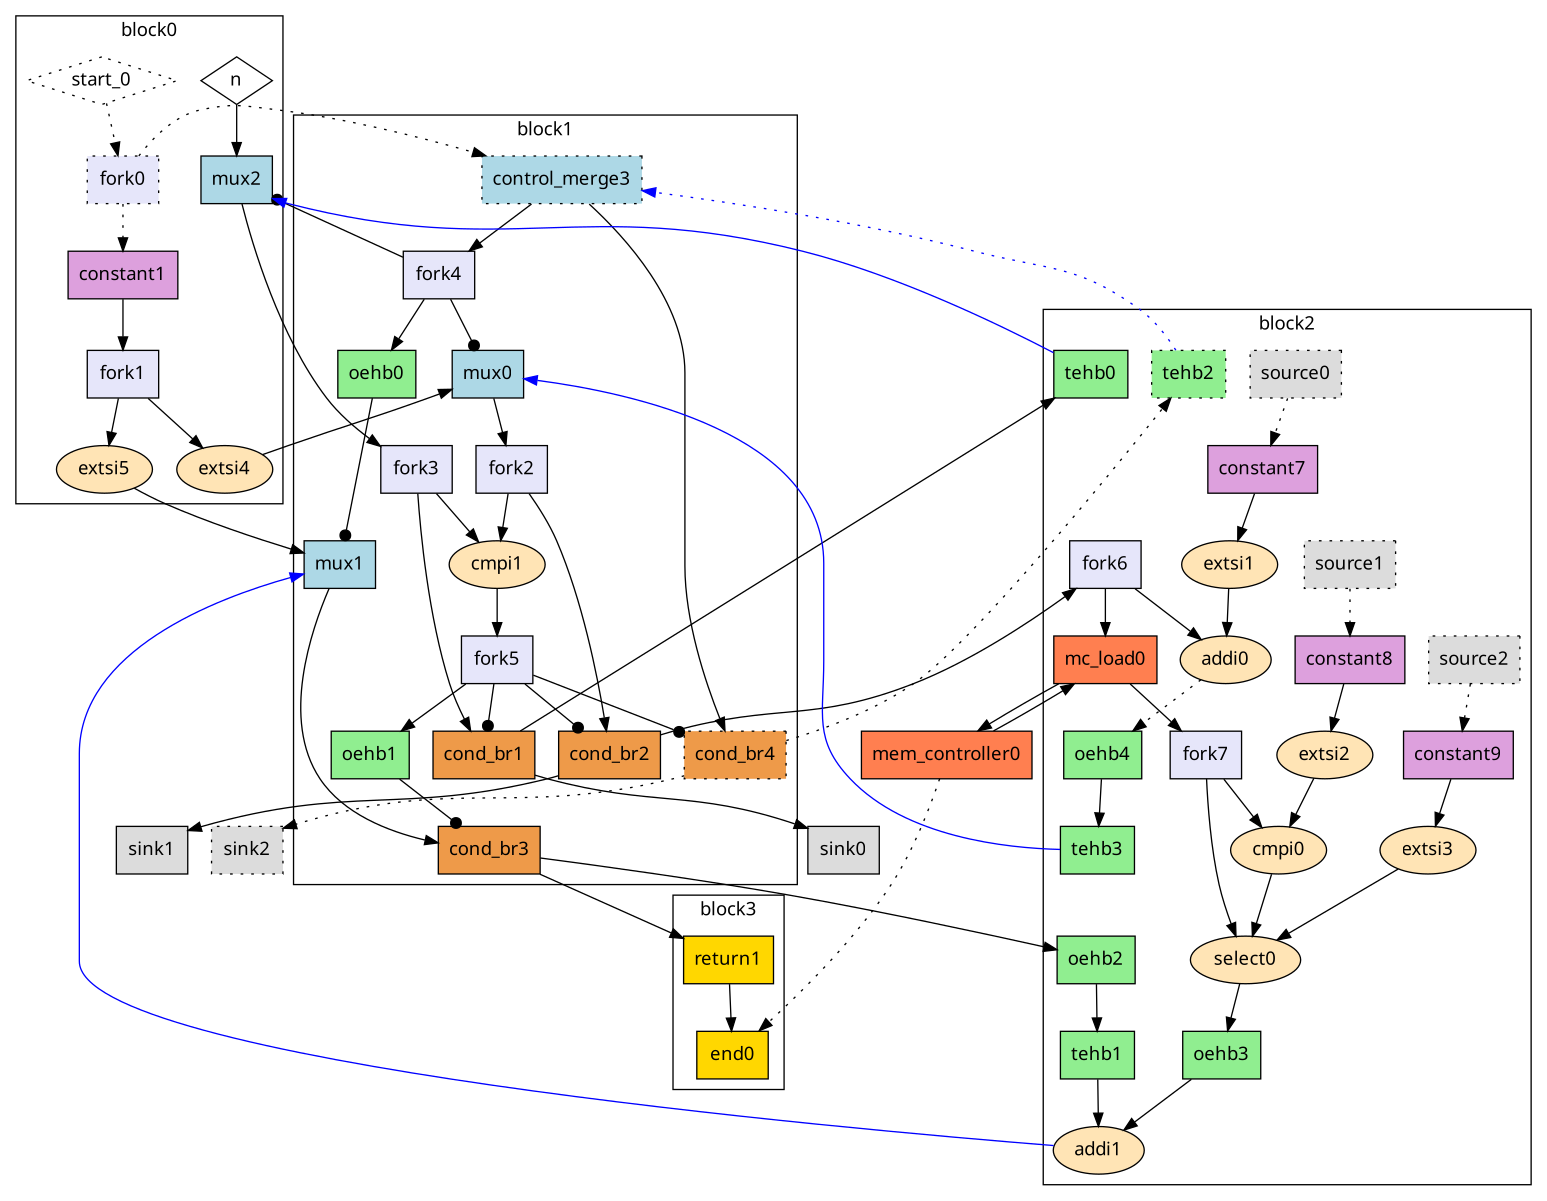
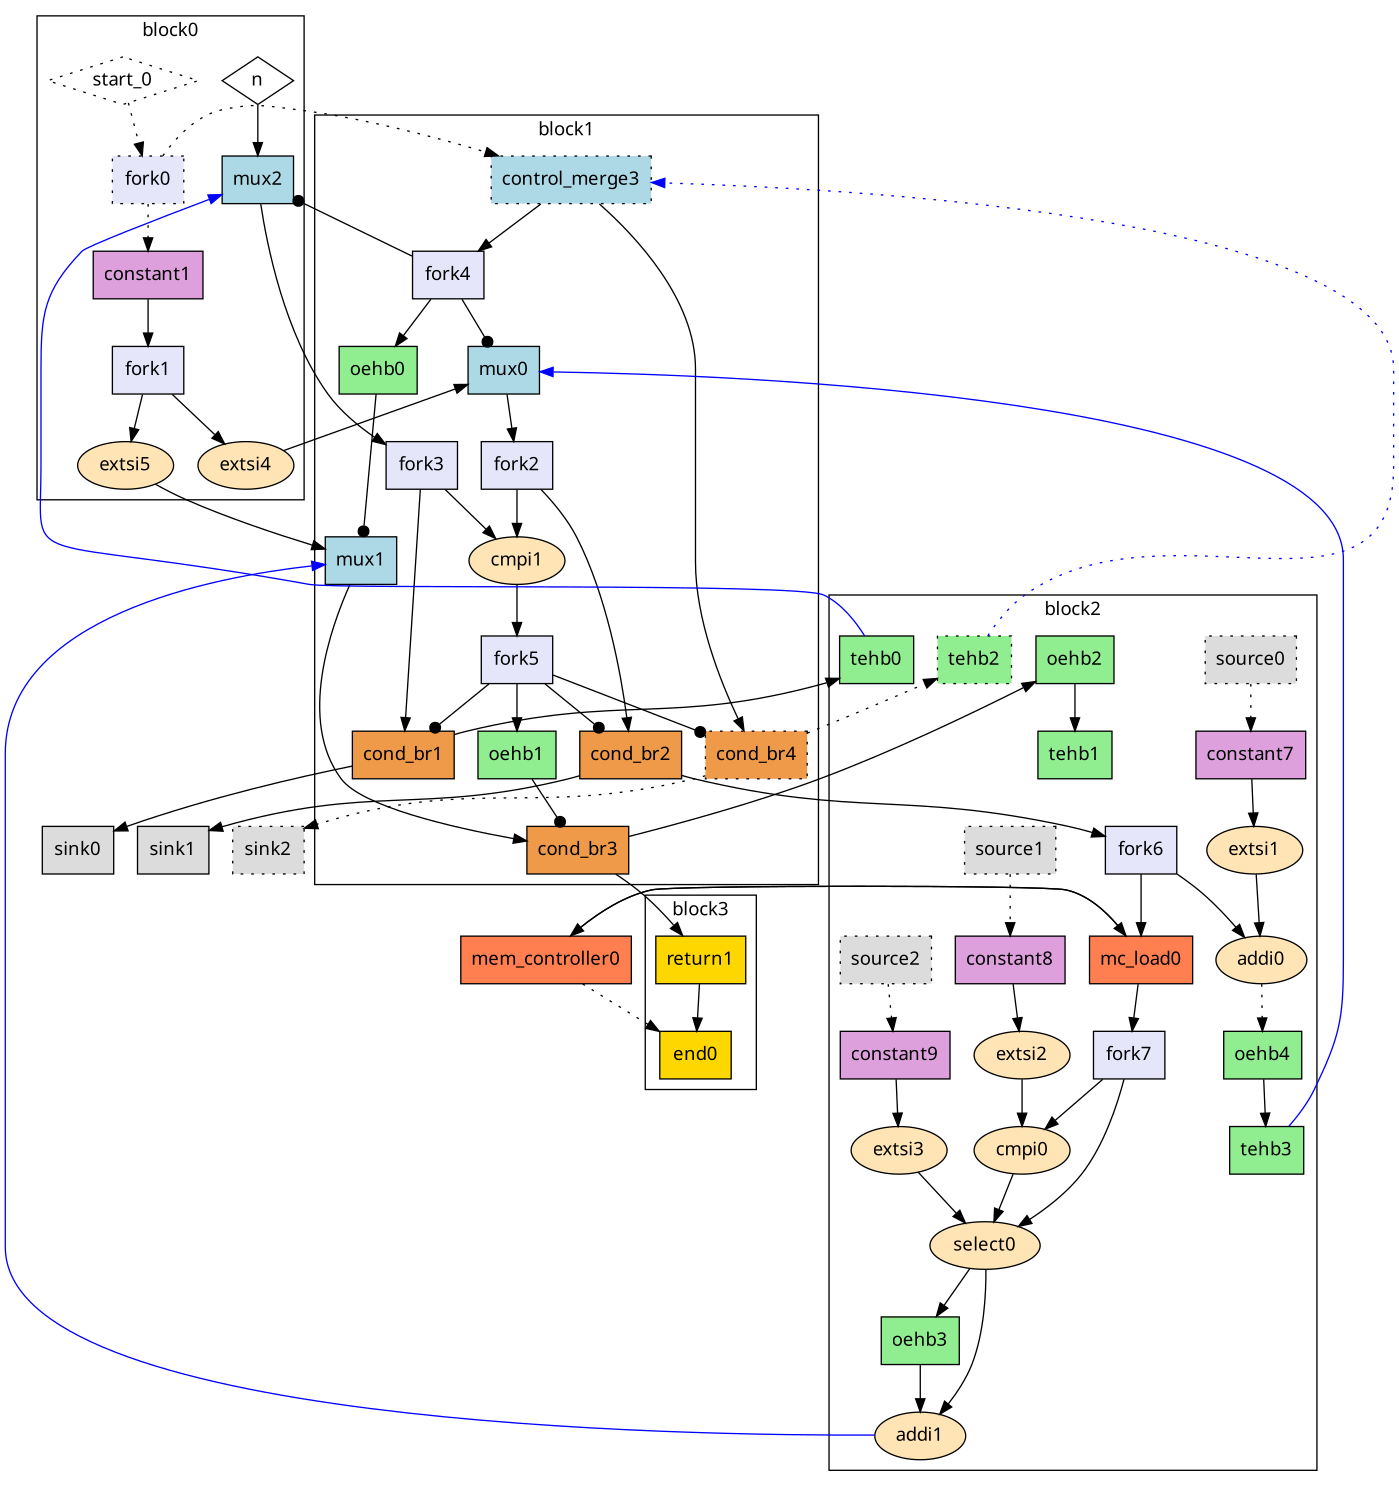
edge "tehb1" -- "addi1": now "select0" -- "addi1"
